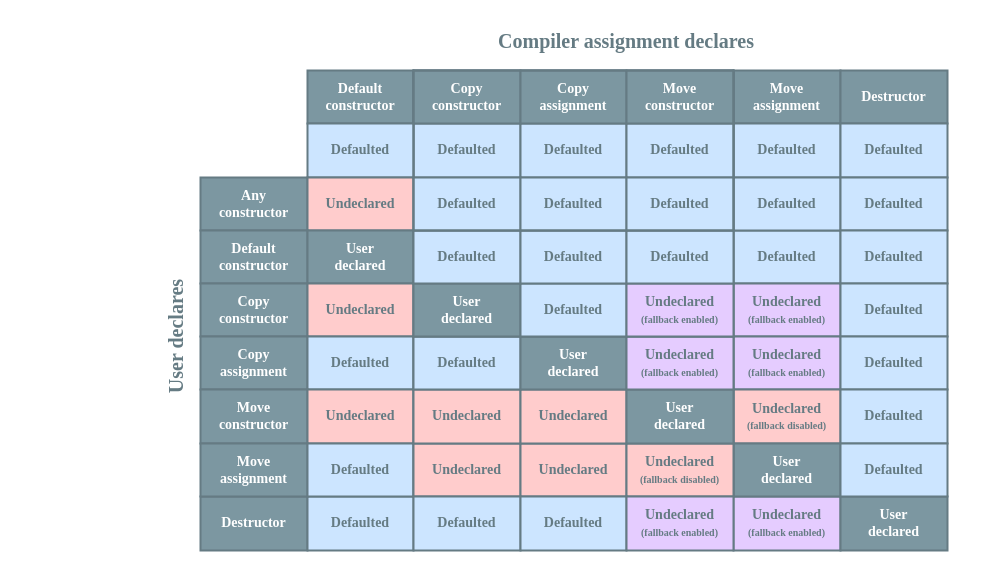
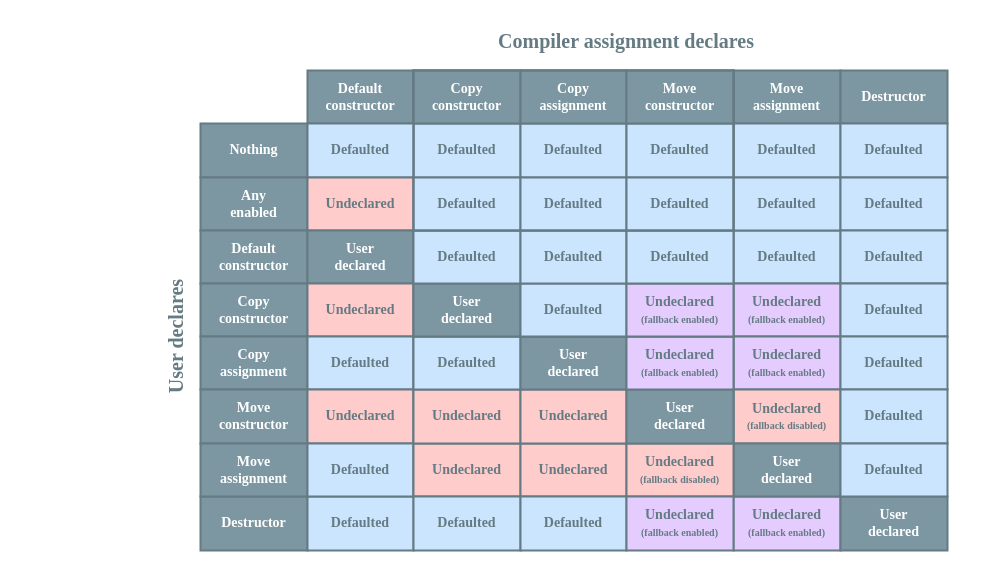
node "Nothing": added
node "Any constructor": label "Any constructor" -> "Any enabled"
